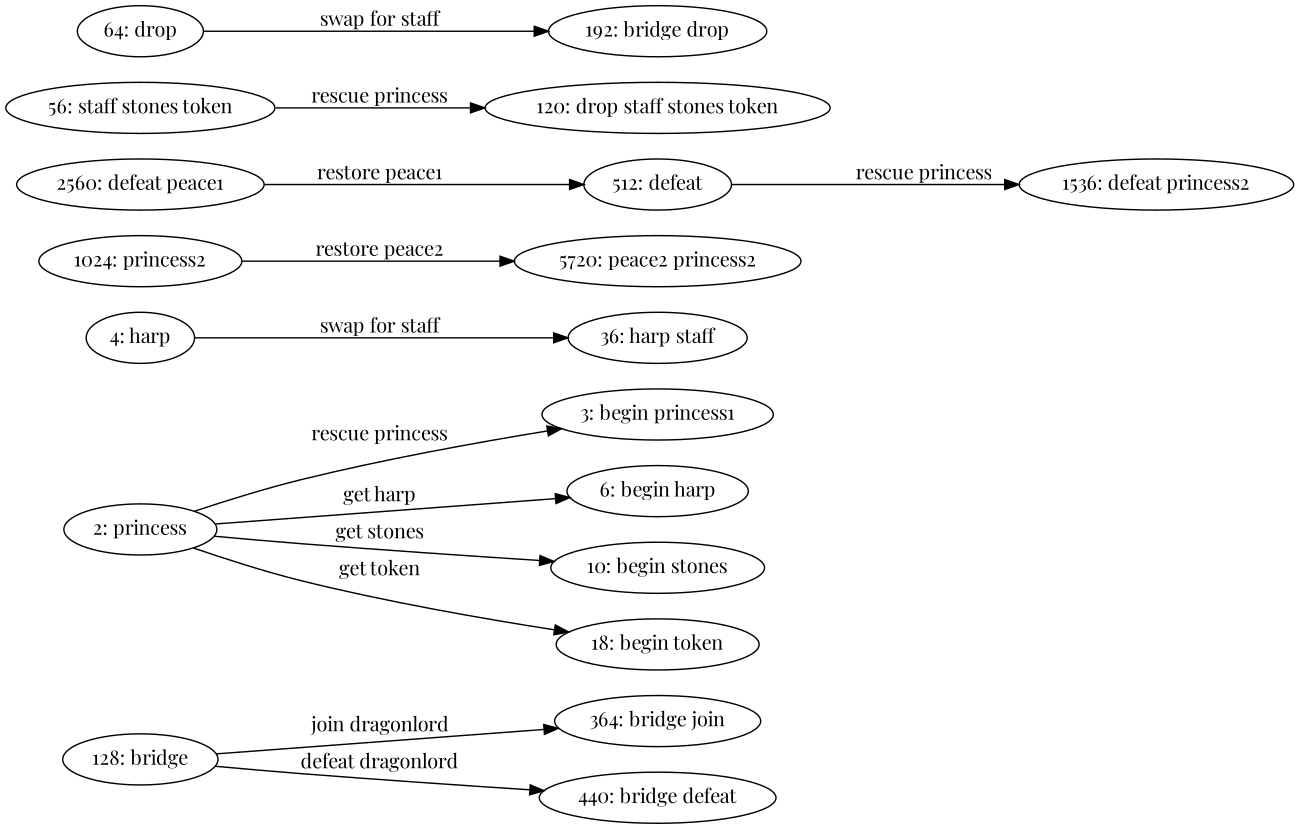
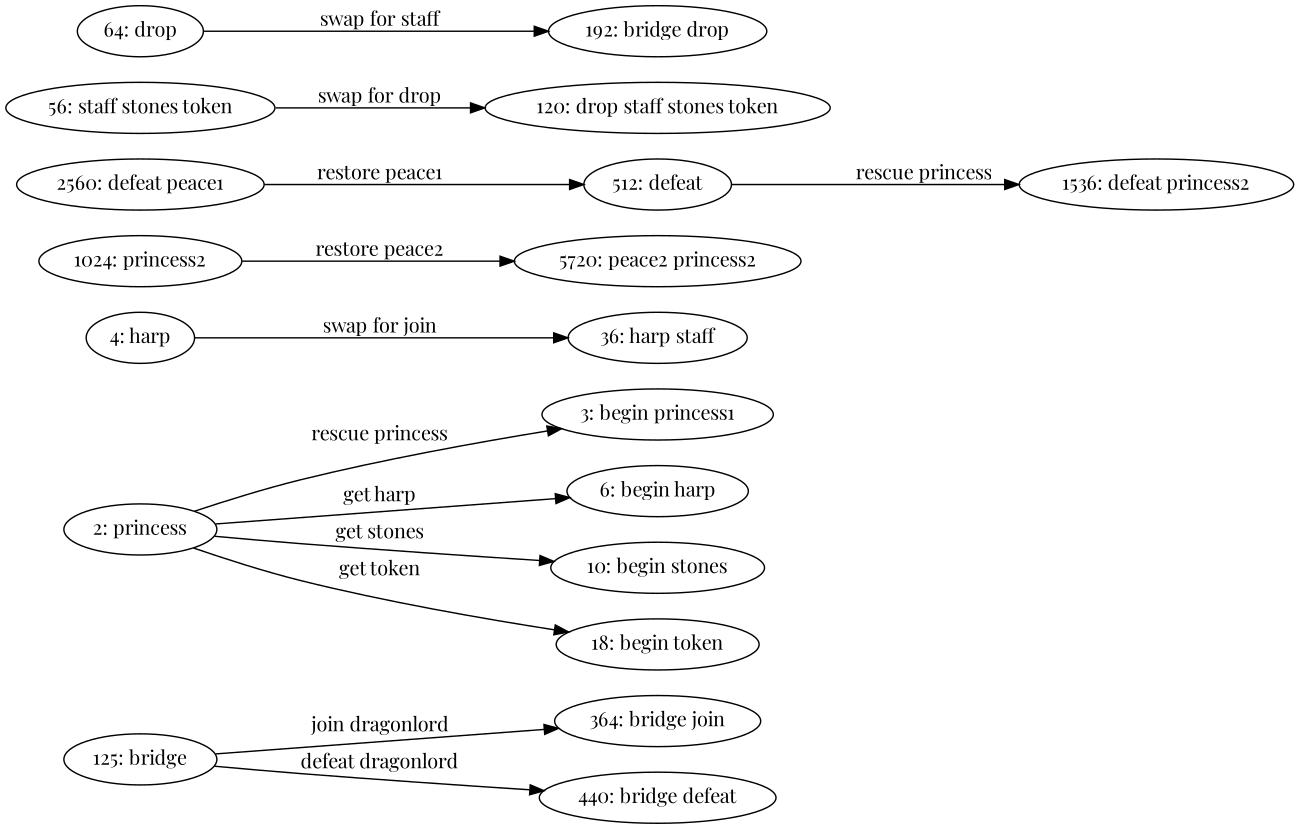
edge "56: staff stones token" -> "120: drop staff stones token": label "rescue princess" -> "swap for drop"
edge "4: harp" -> "36: harp staff": label "swap for staff" -> "swap for join"
node "128: bridge": label "128: bridge" -> "125: bridge"
